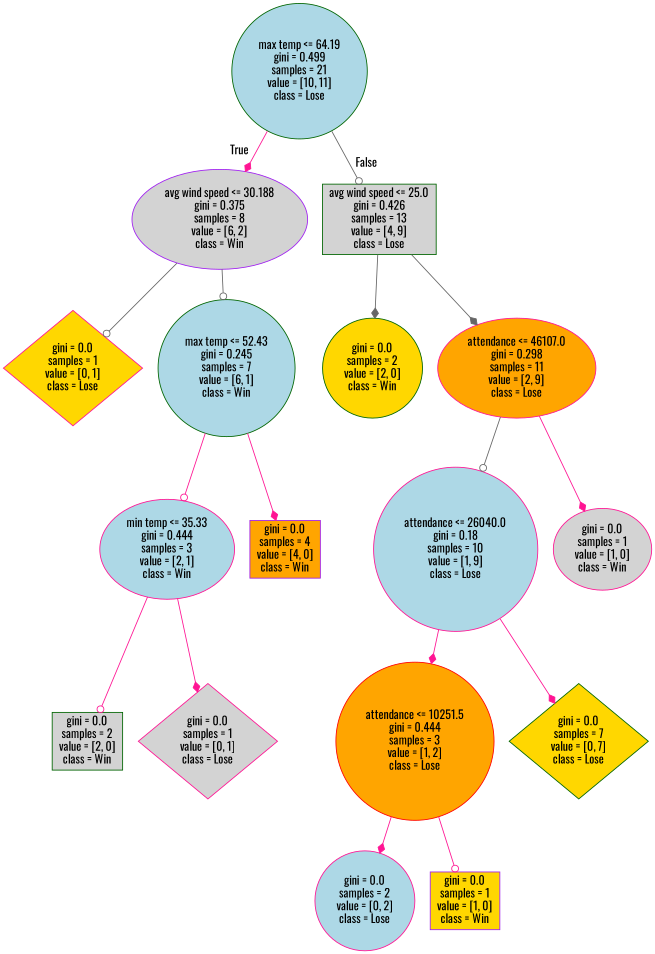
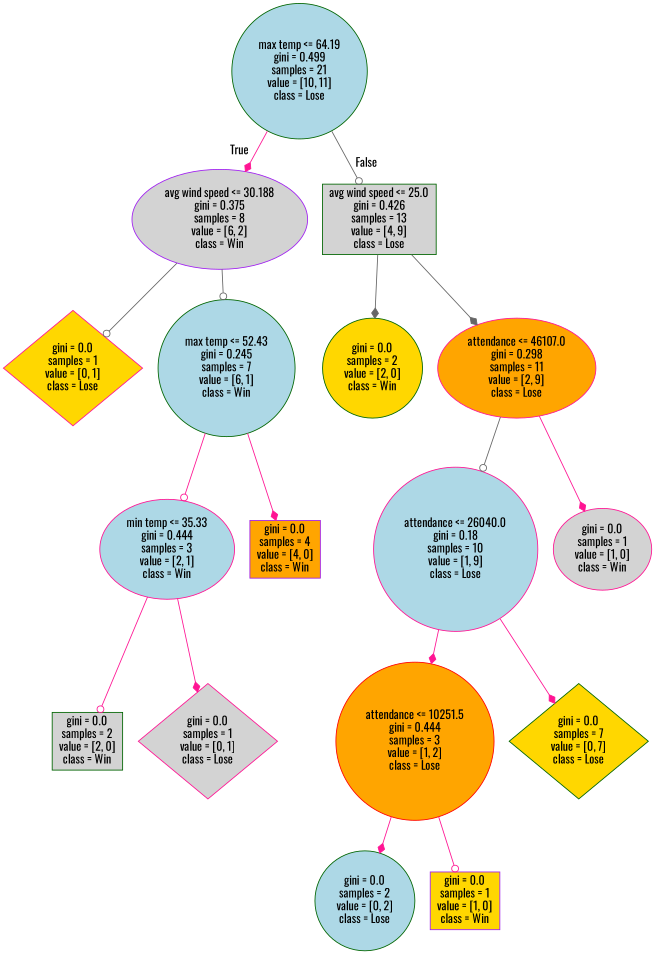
node "gini = 0.0 samples = 2 value = [0, 2] class = Lose": color deeppink -> darkgreen
